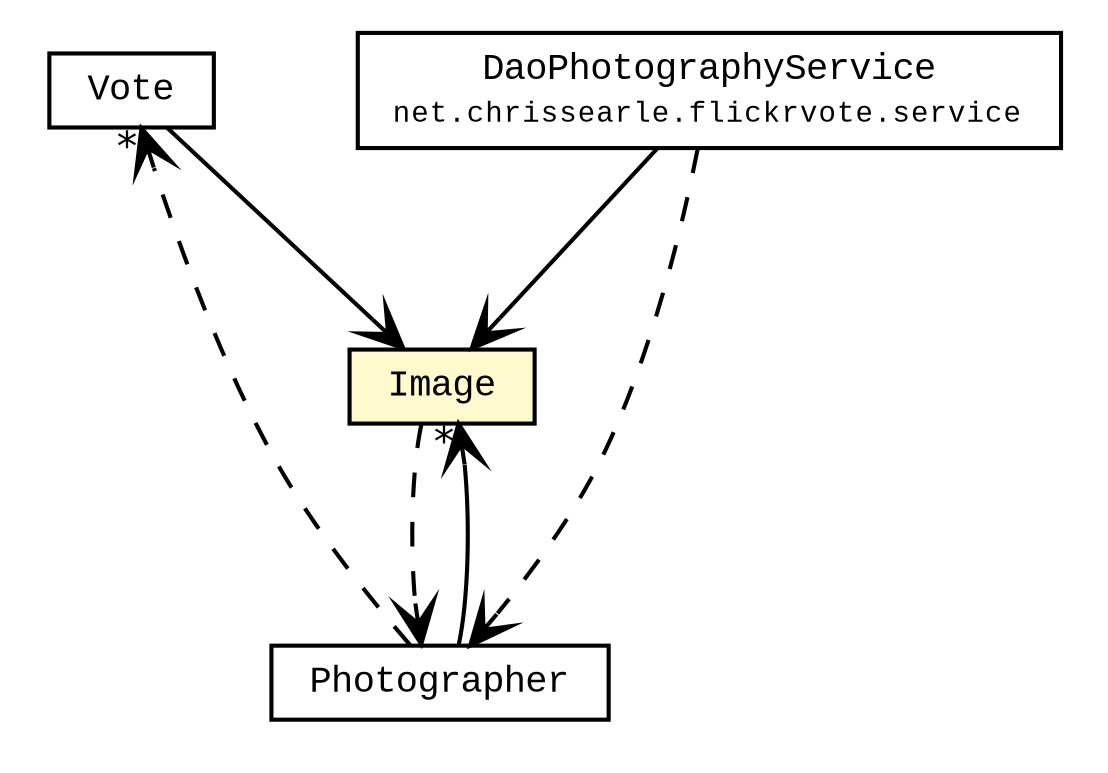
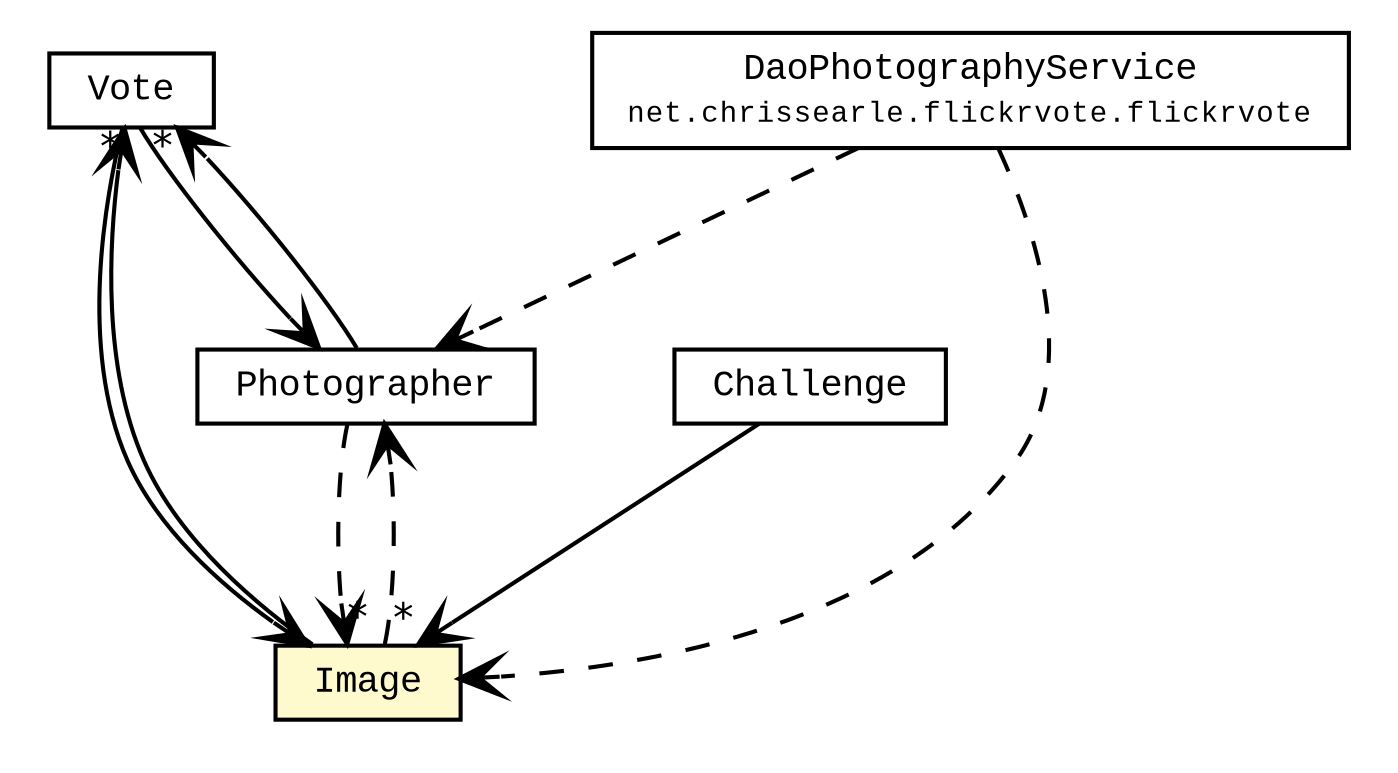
node "DaoPhotographyService": text "net.chrissearle.flickrvote.service" -> "net.chrissearle.flickrvote.flickrvote"
edge "Vote" -> "Photographer": added
edge "DaoPhotographyService" -> "Image": style solid -> dashed
node "Challenge": added
edge "Photographer" -> "Vote": style dashed -> solid
edge "Image" -> "Vote": added
edge "Photographer" -> "Image": style solid -> dashed
